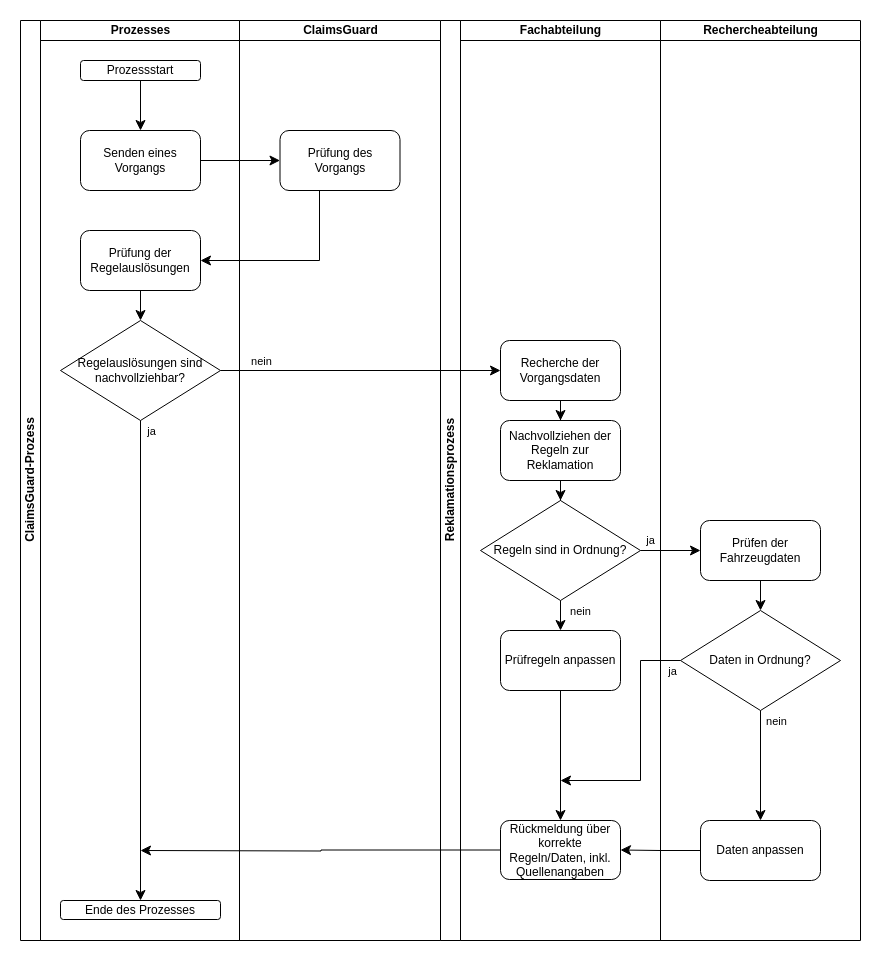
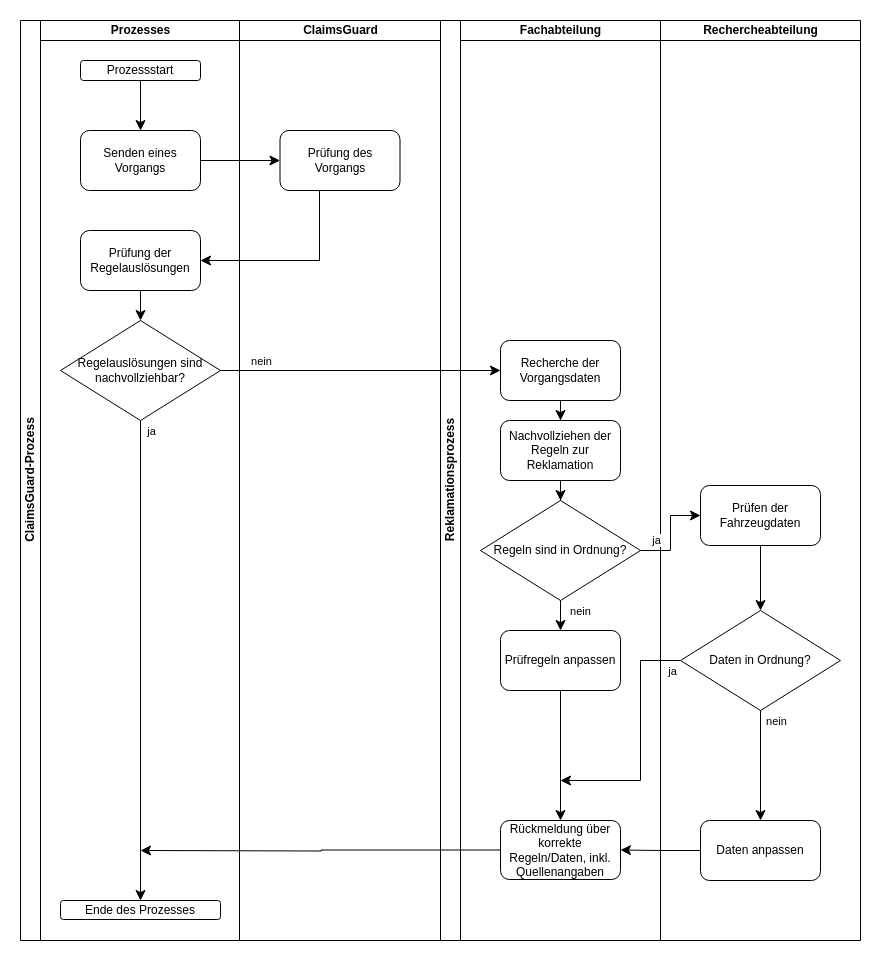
node "Prüfen der Fahrzeugdaten": moved (761, 551) -> (761, 516)
